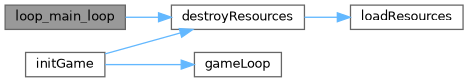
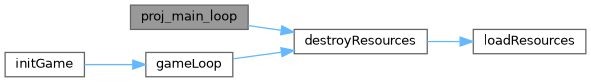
node "loop_main_loop": label "loop_main_loop" -> "proj_main_loop"
edge "initGame" -> "destroyResources": now "gameLoop" -> "destroyResources"
